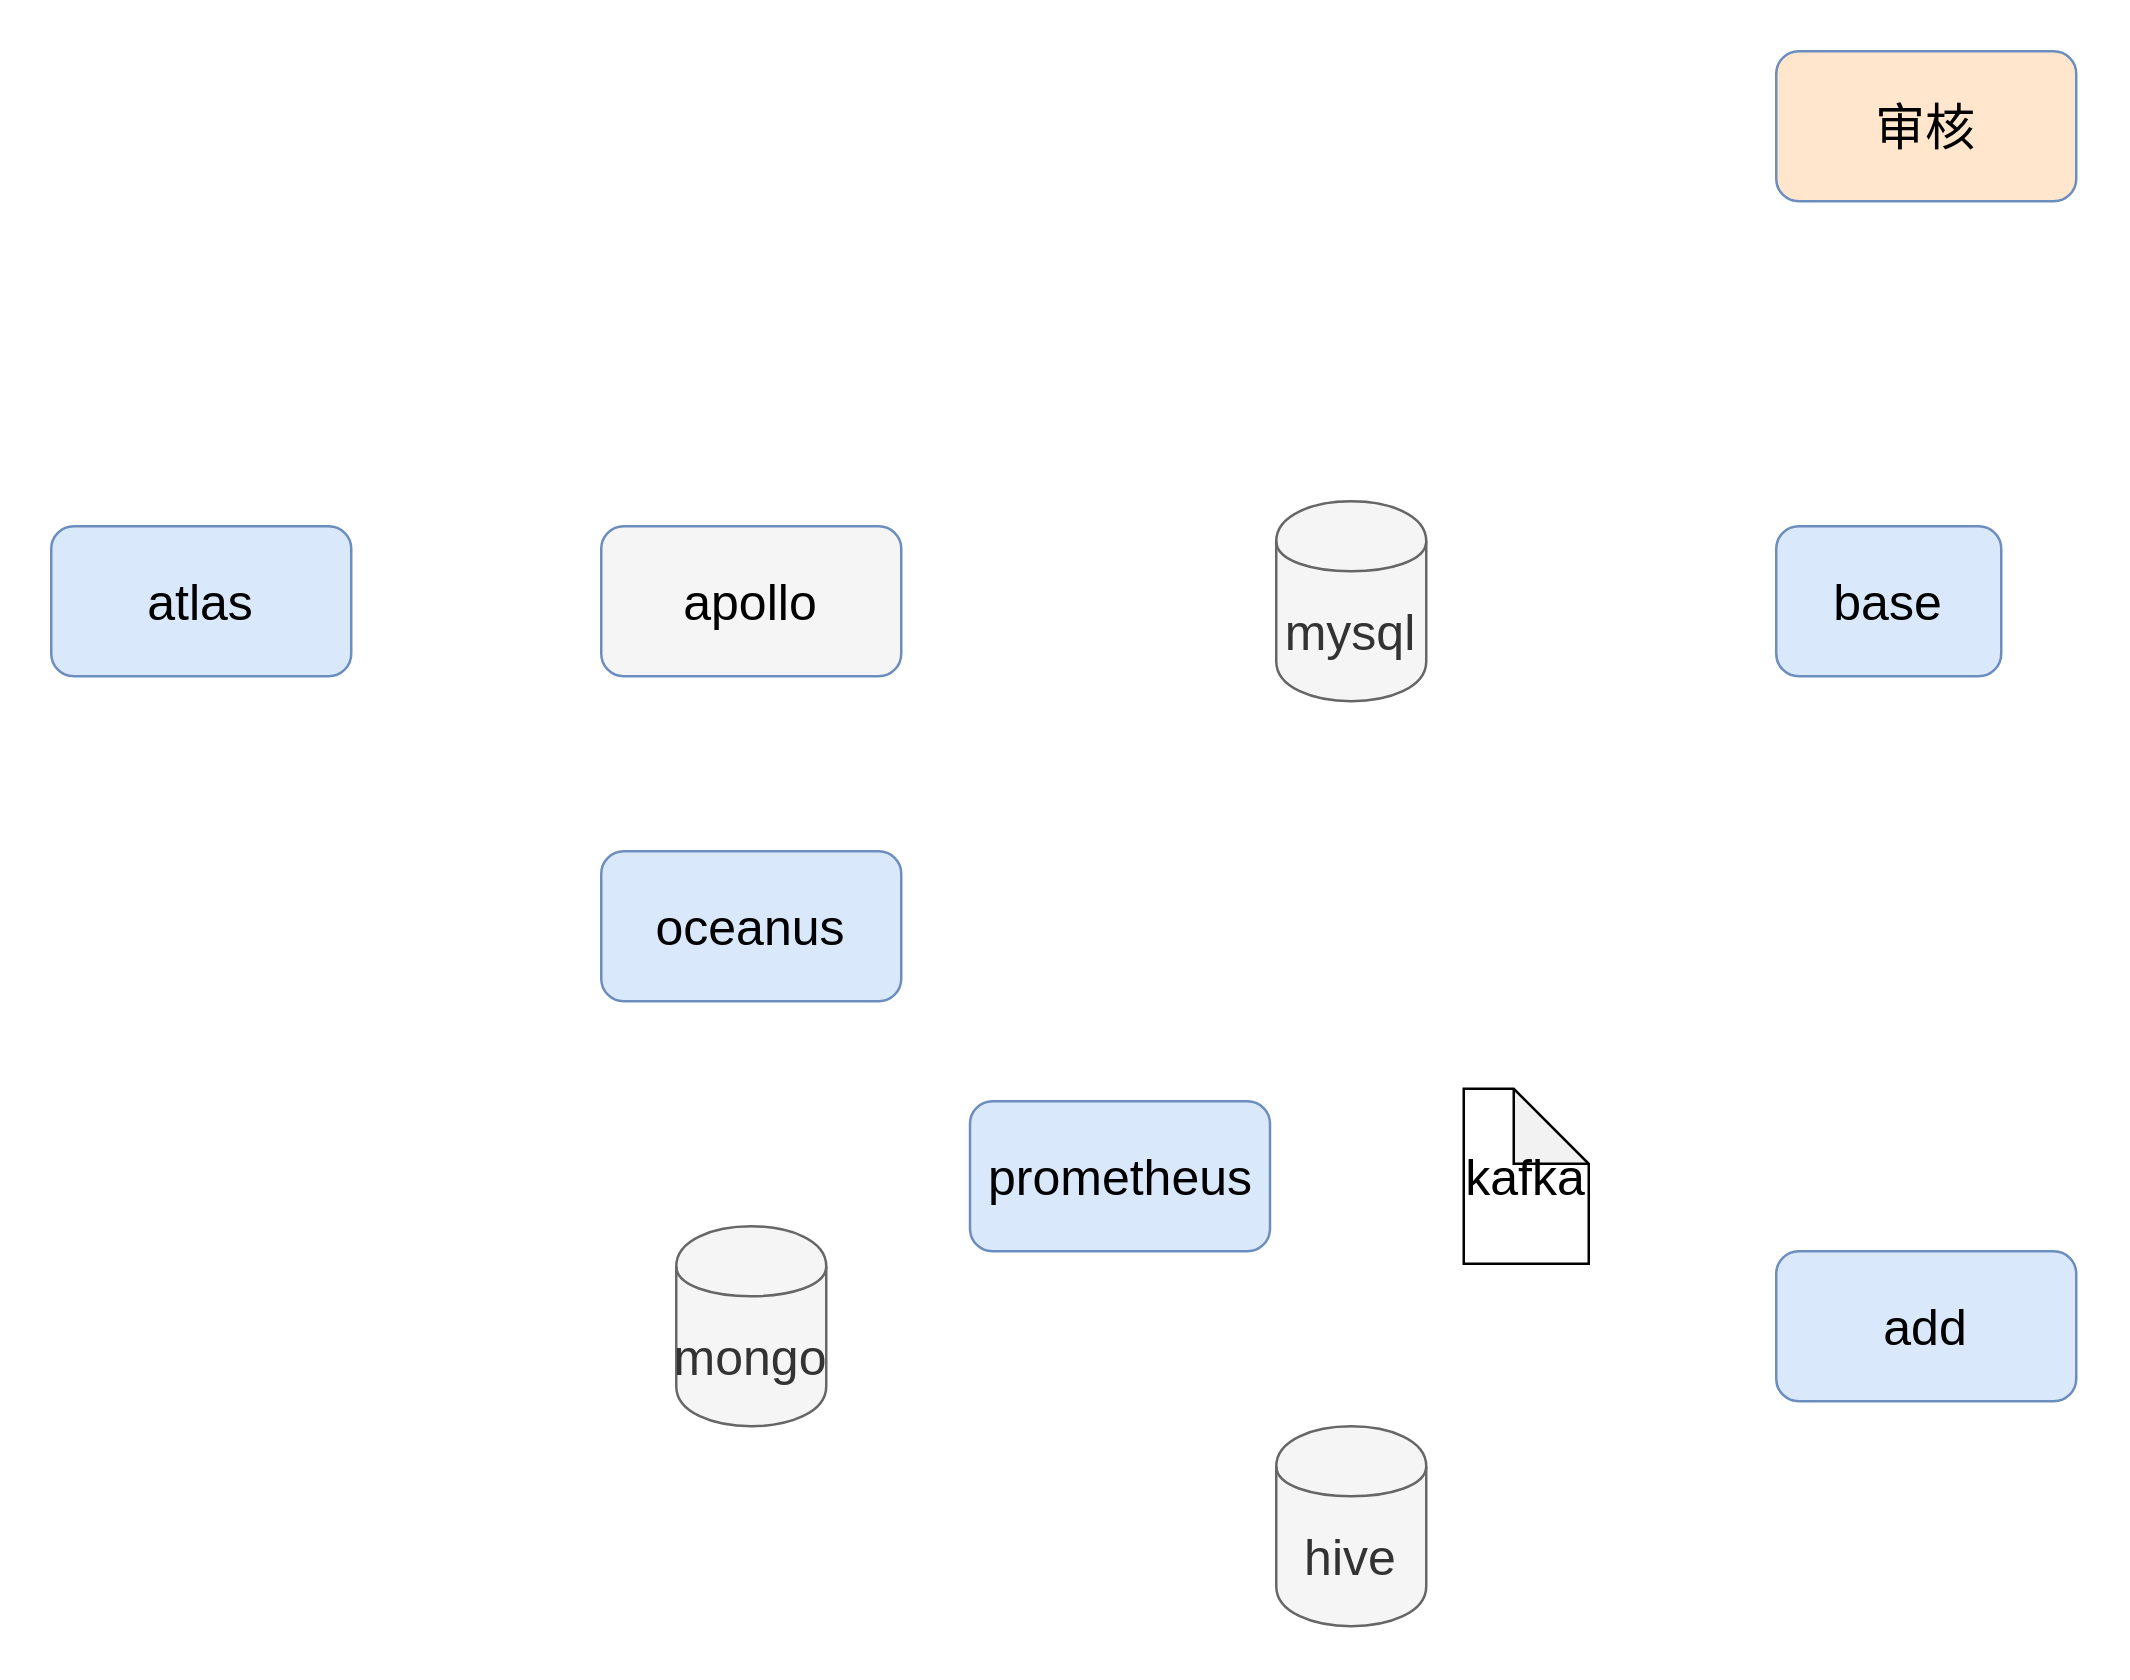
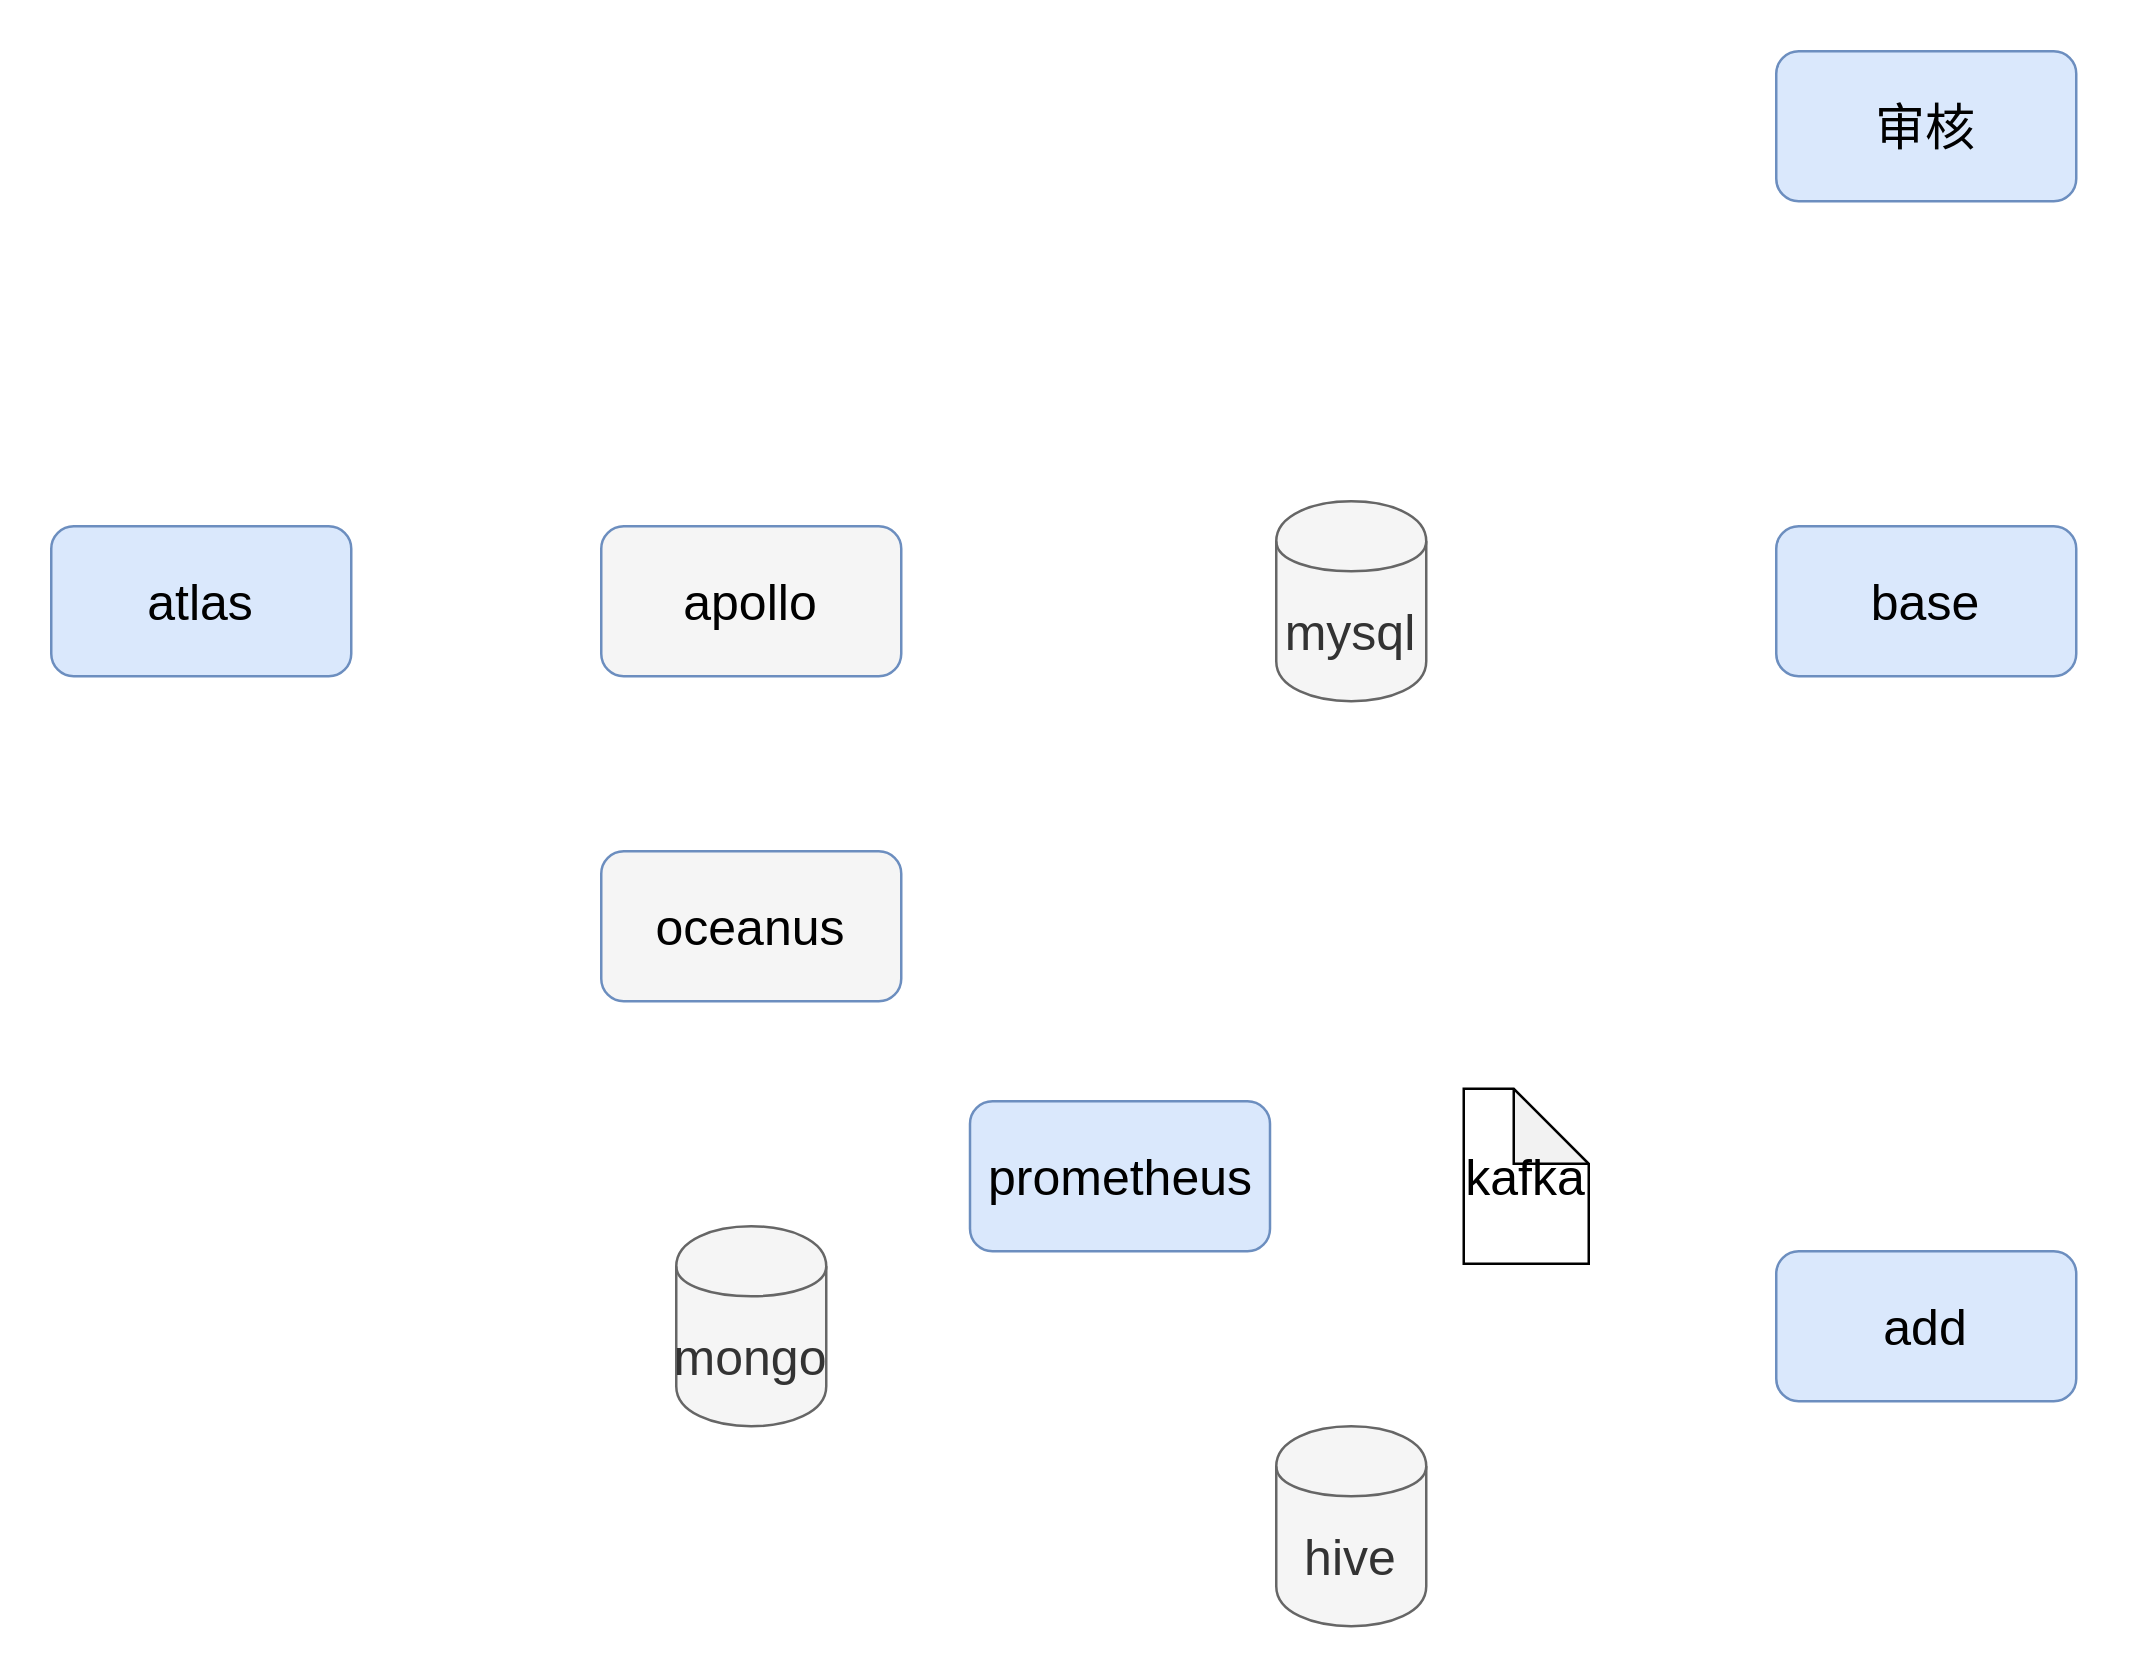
node "审核": fillcolor #ffe6cc -> #dae8fc
node "base": size 225x150 -> 300x150
node "oceanus": fillcolor #dae8fc -> #f5f5f5
